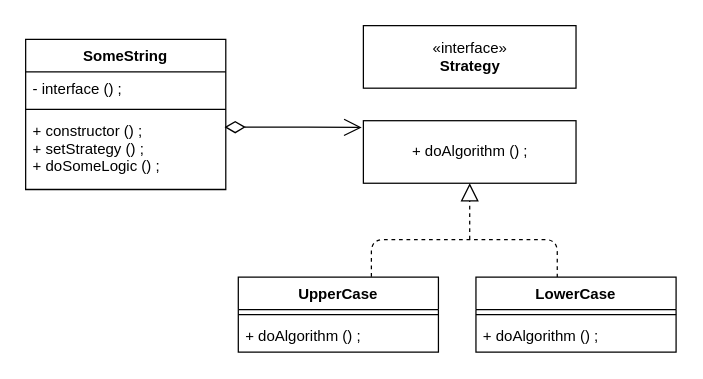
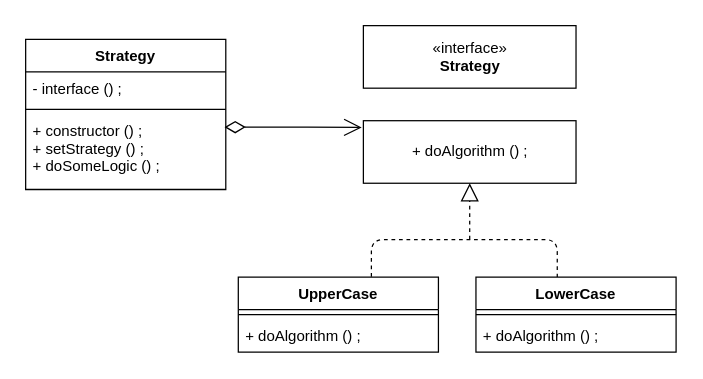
node "SomeString": label "SomeString" -> "Strategy"
